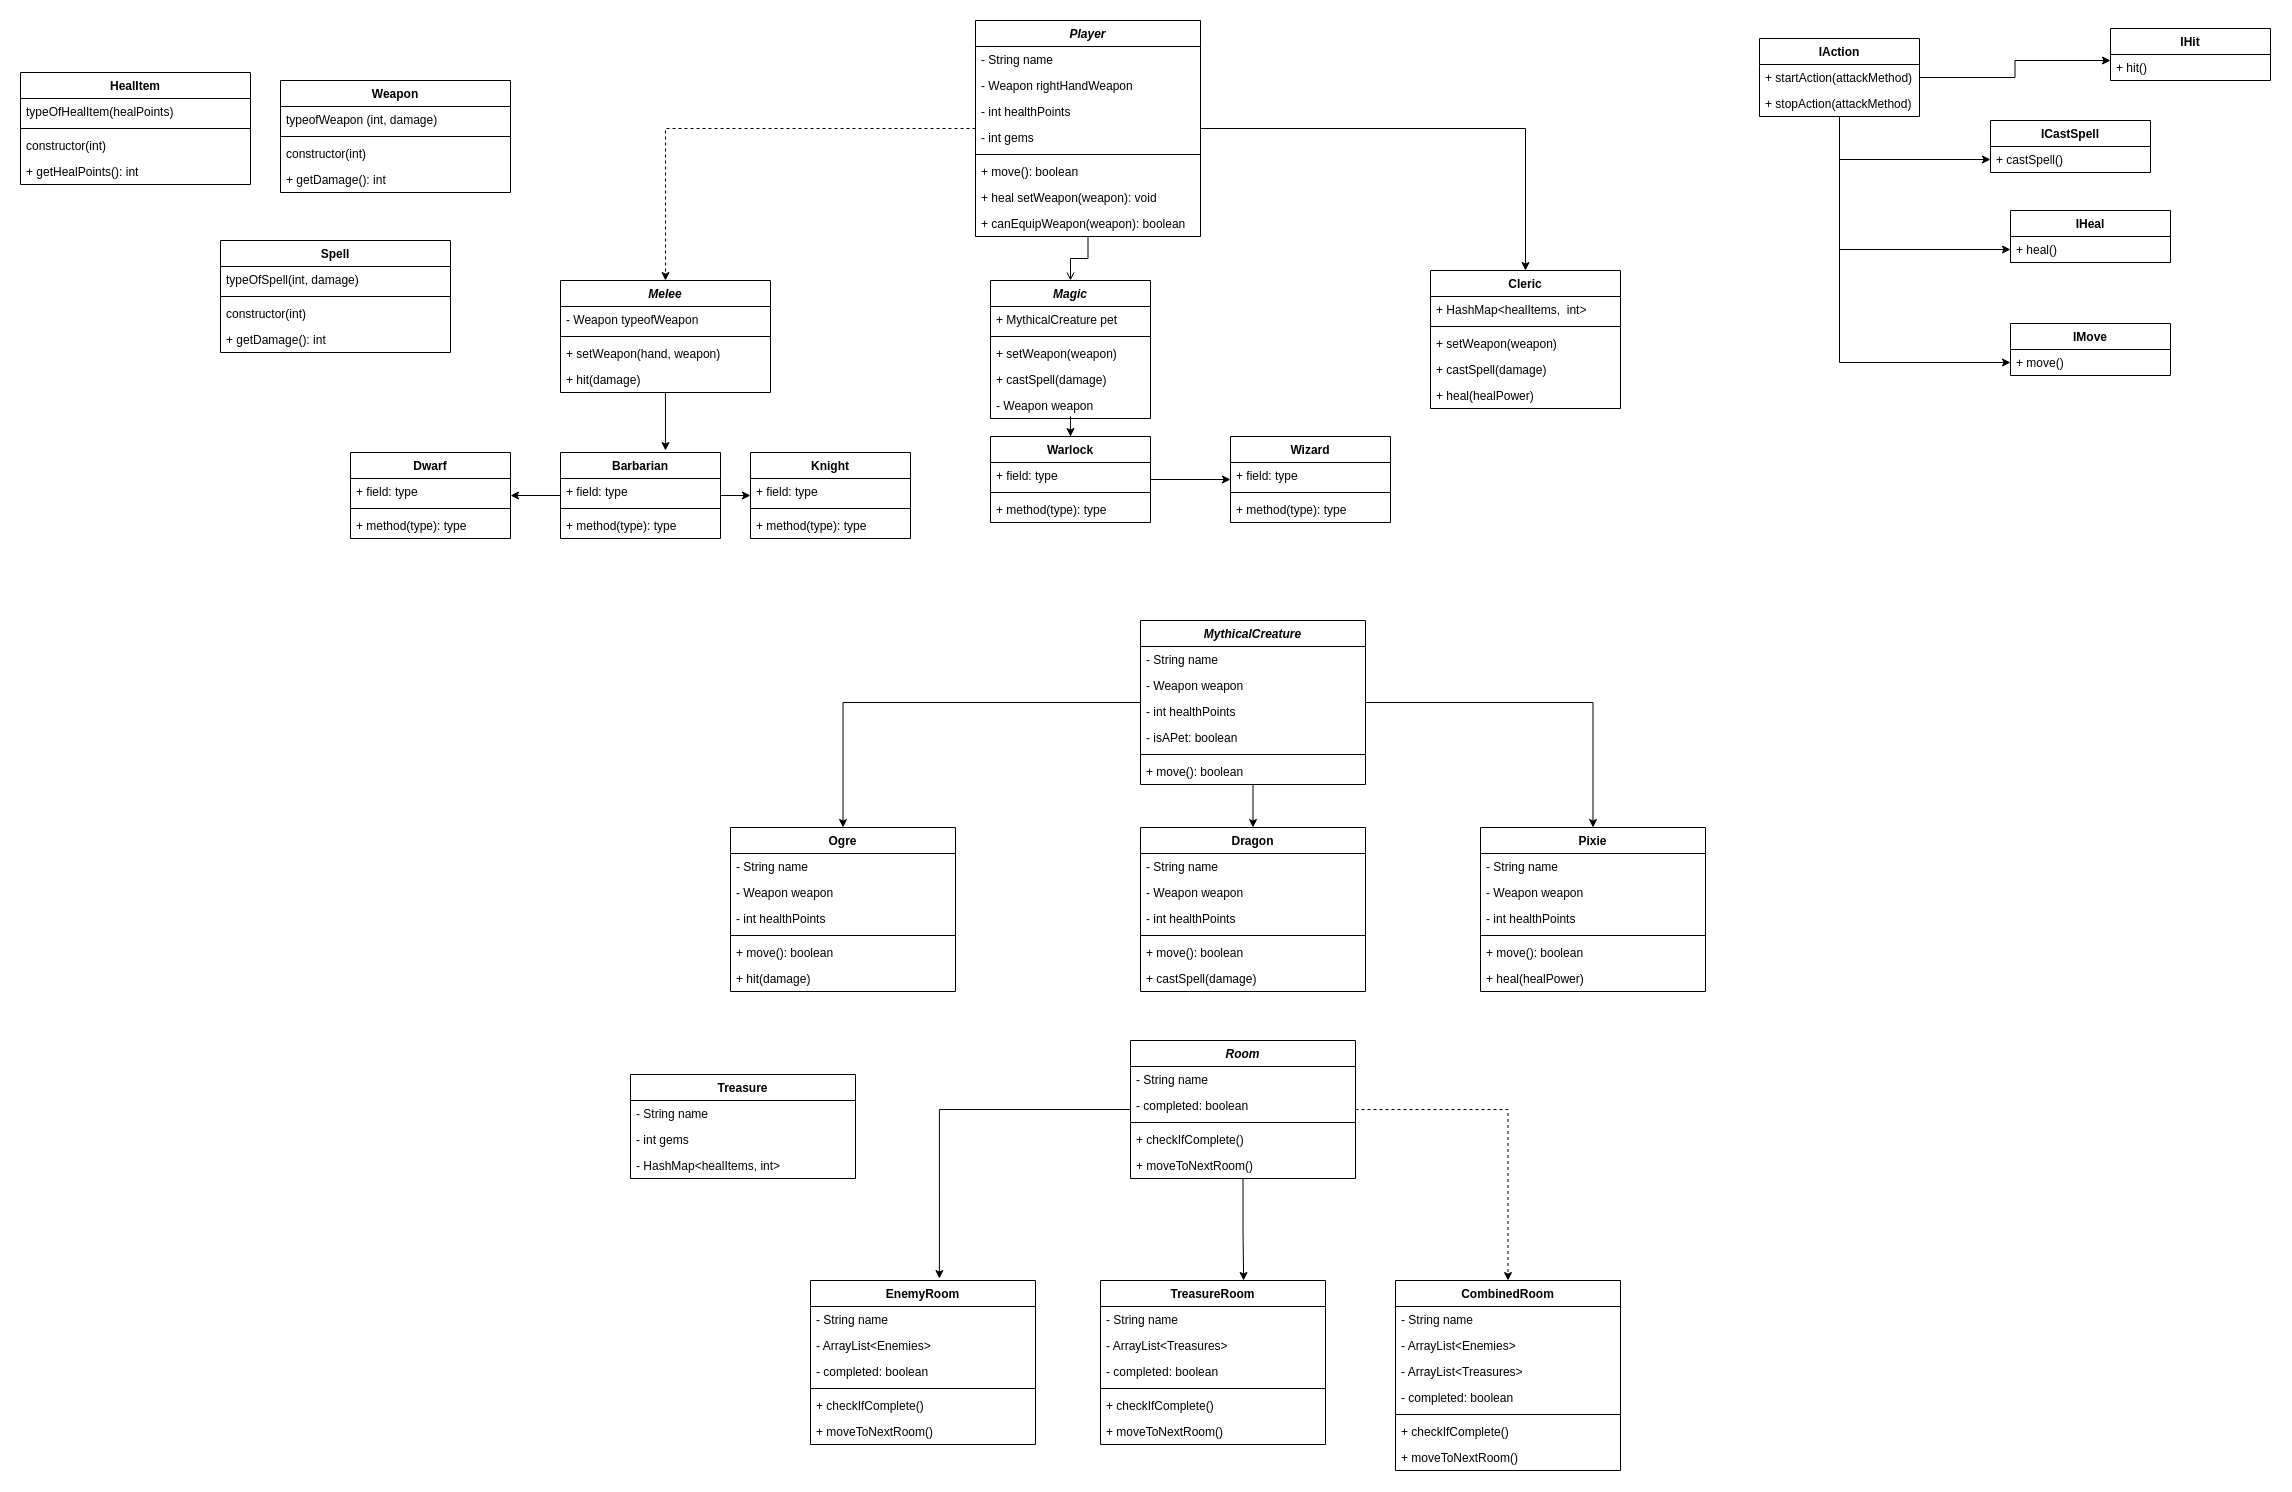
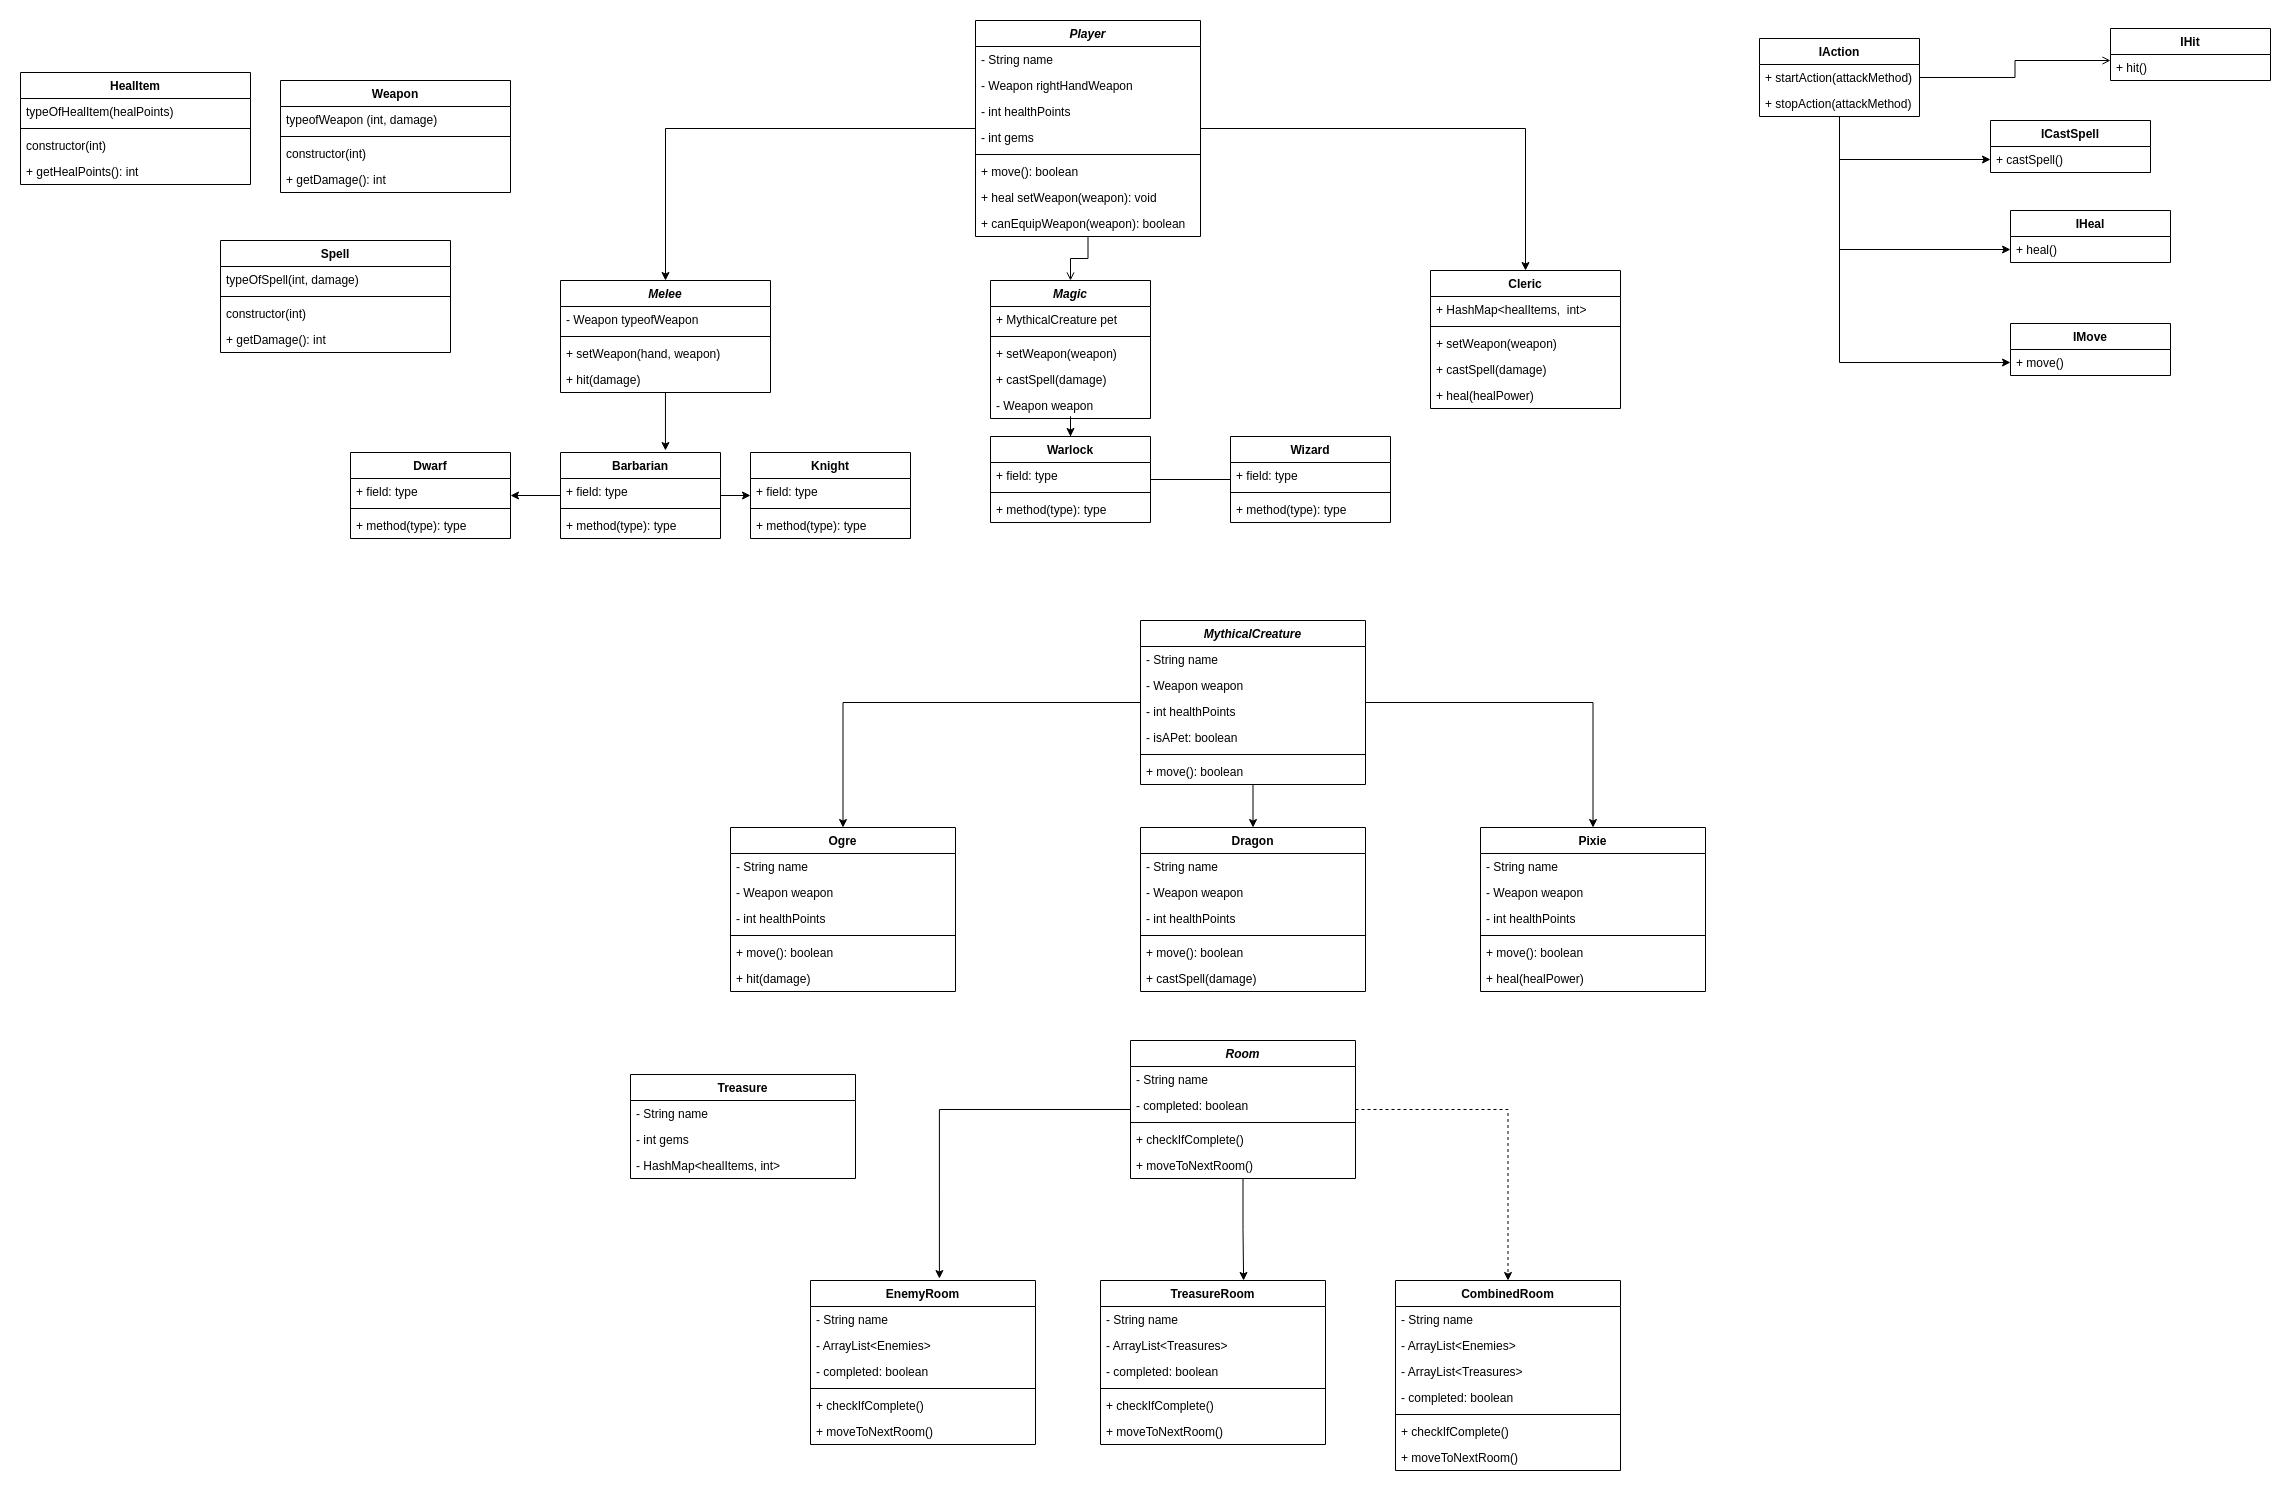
edge "IAction" -> "+ hit()": arrowhead classic -> open
edge "Player" -> "Melee": style dashed -> solid
edge "Warlock" -> "Wizard": arrowhead classic -> none
